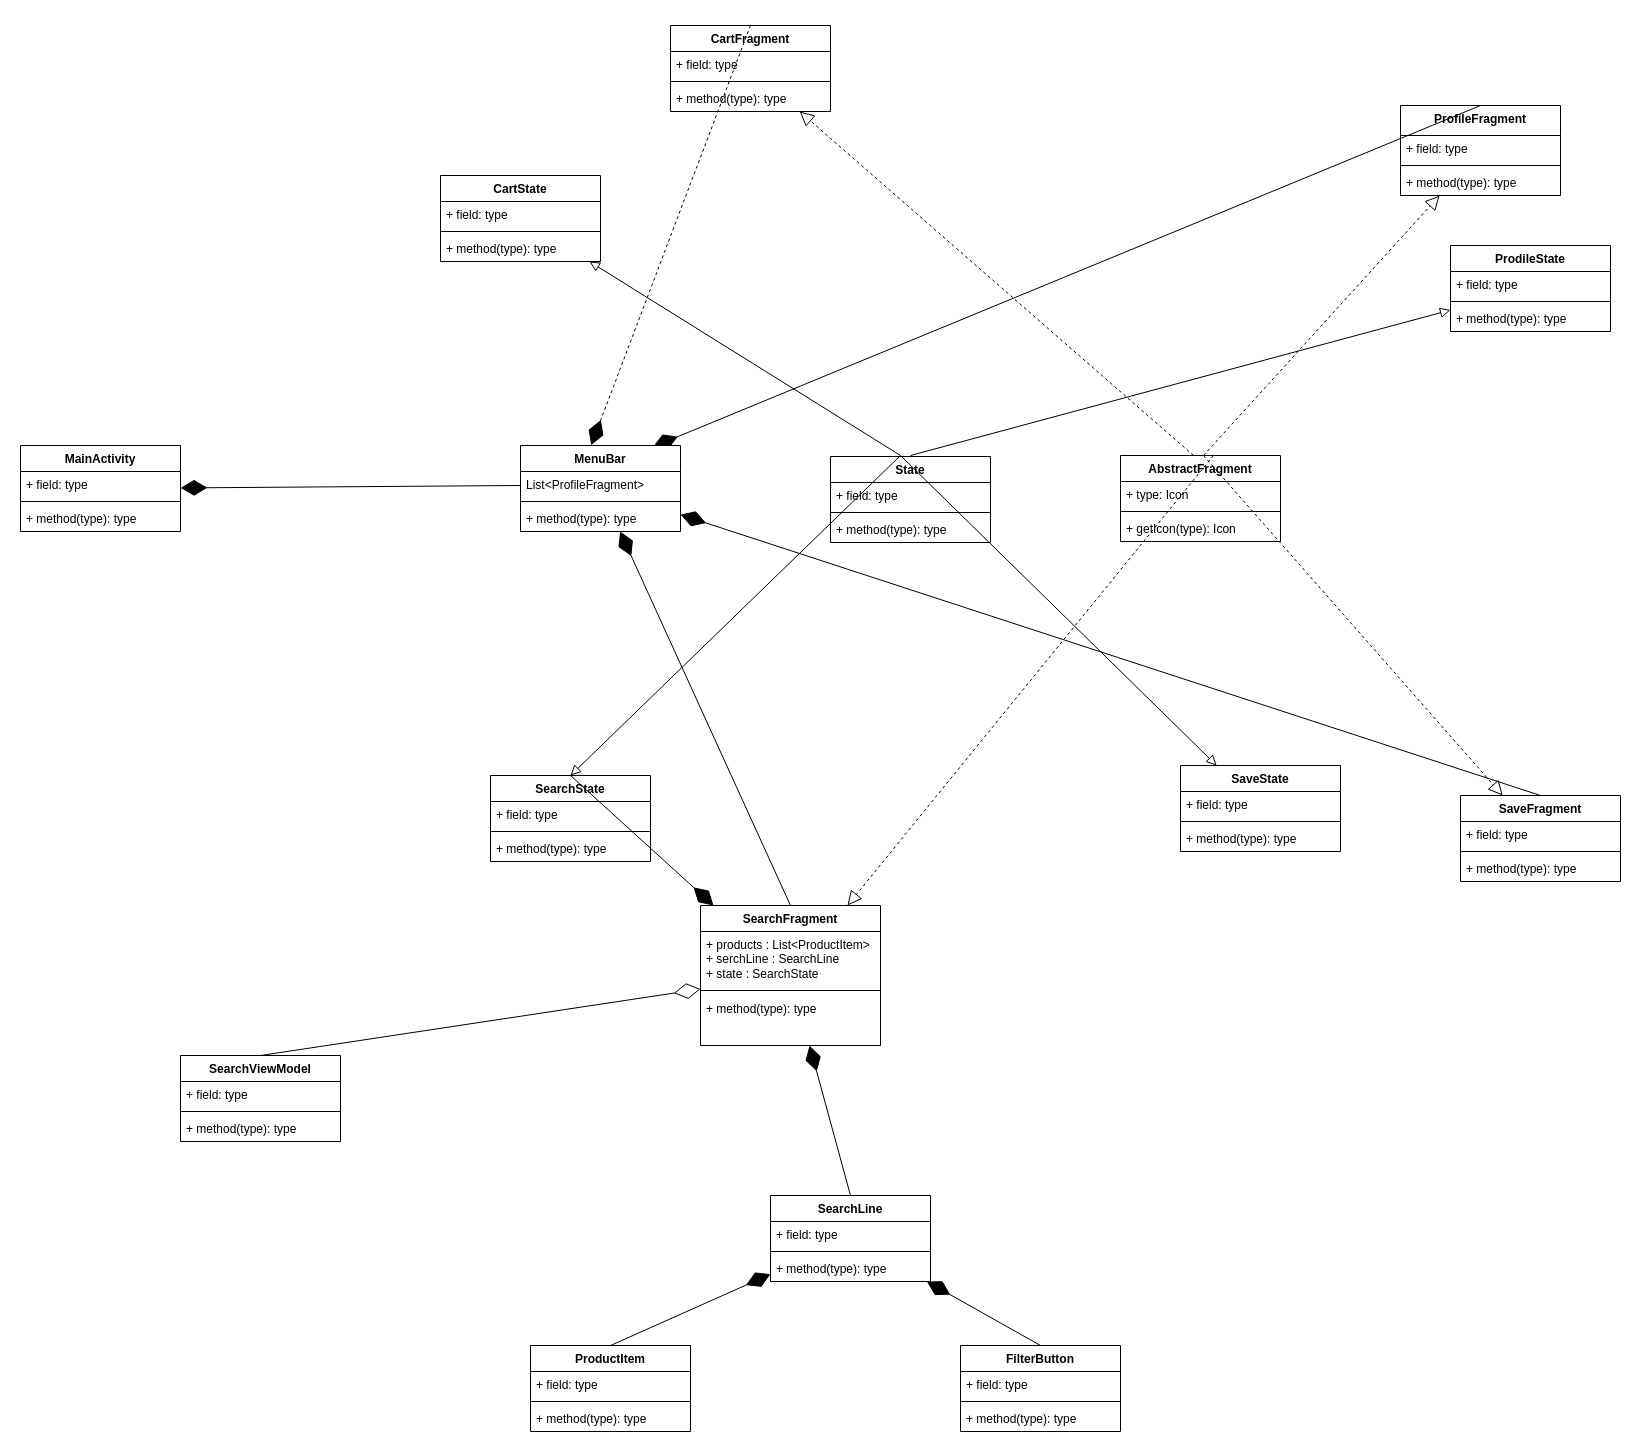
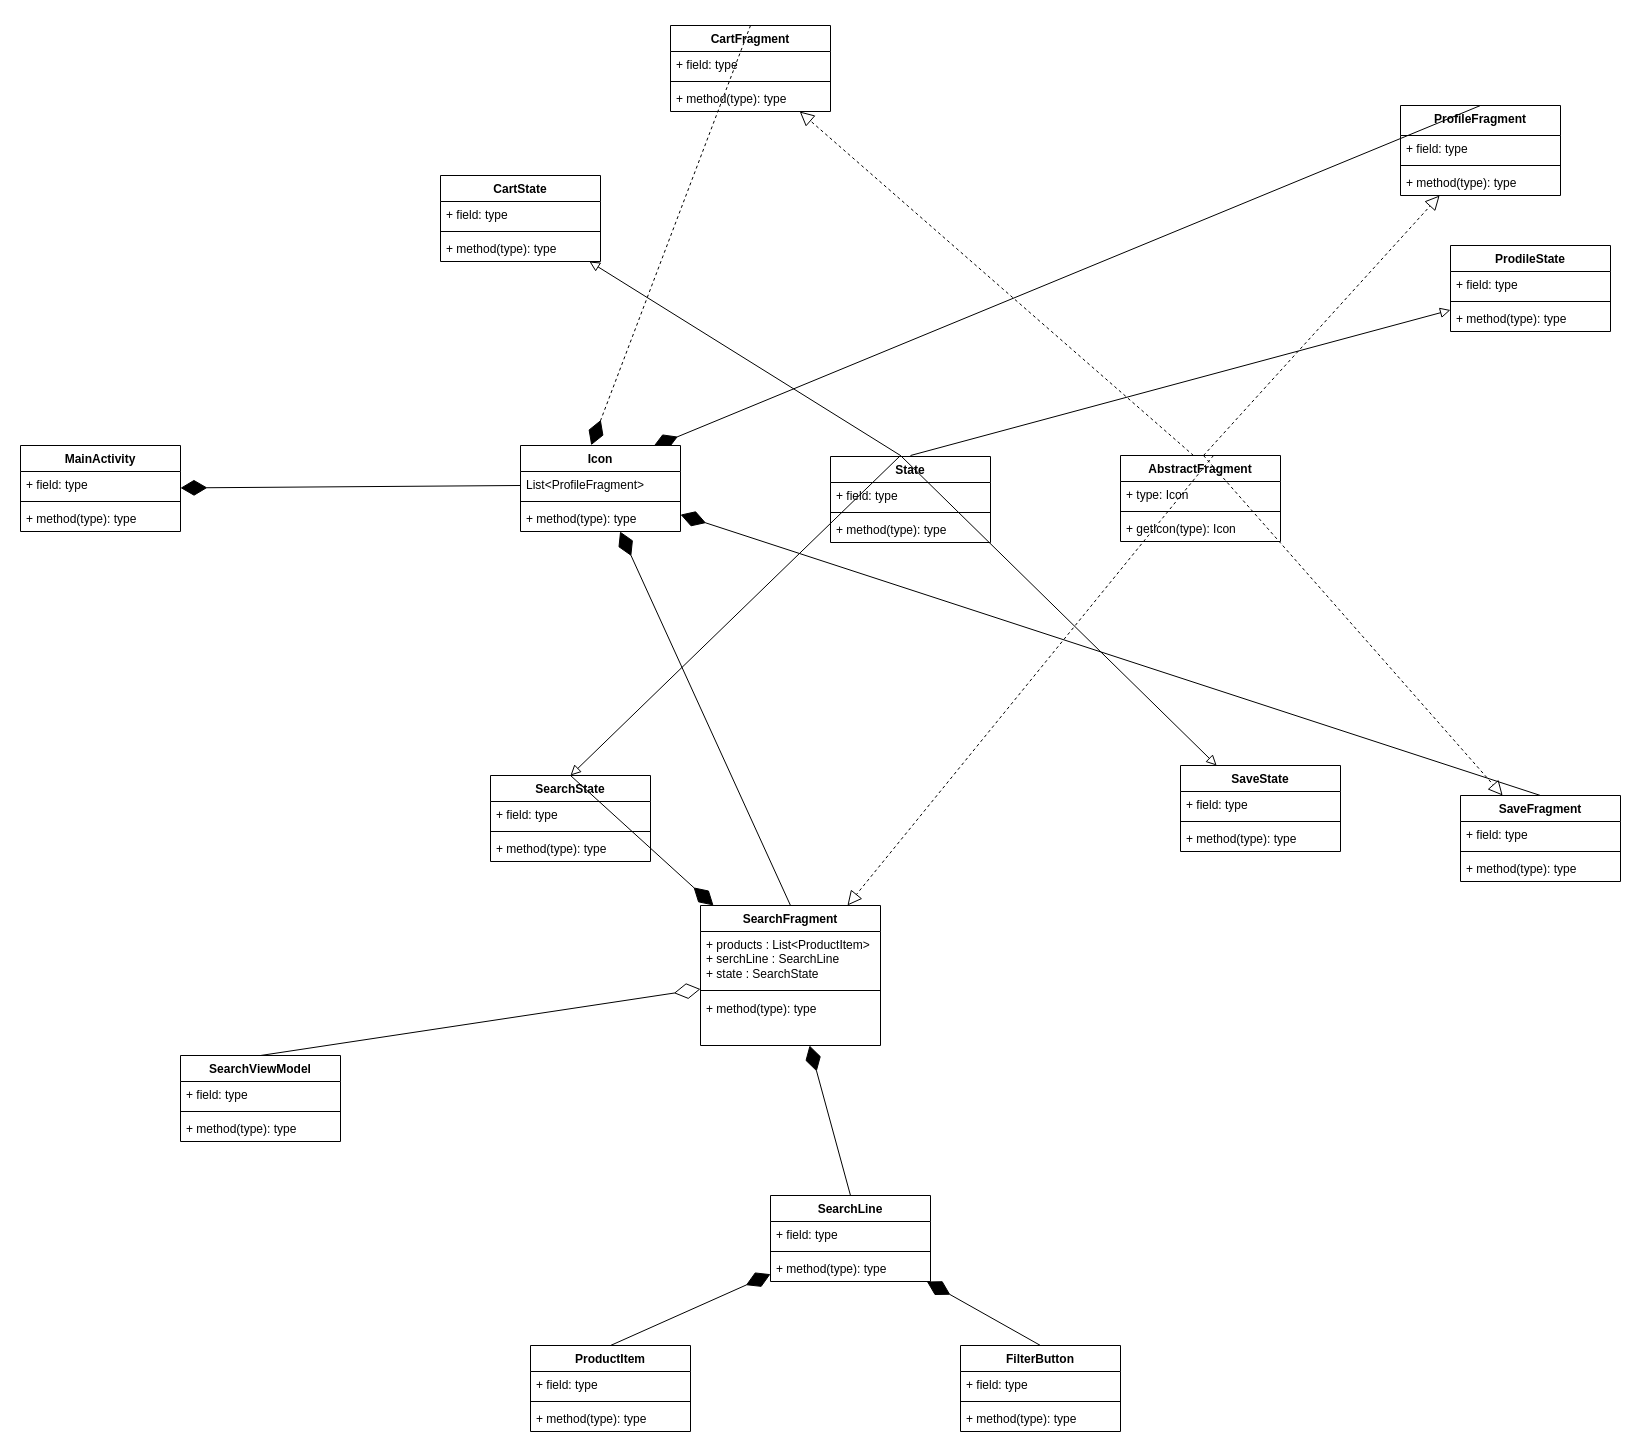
node "MenuBar": label "MenuBar" -> "Icon"
